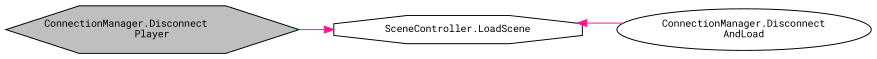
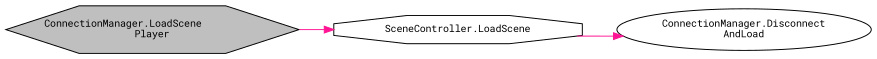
edge "ConnectionManager.Disconnect AndLoad" -> "SceneController.LoadScene": reversed
node "ConnectionManager.Disconnect Player": label "ConnectionManager.Disconnect Player" -> "ConnectionManager.LoadScene Player"
